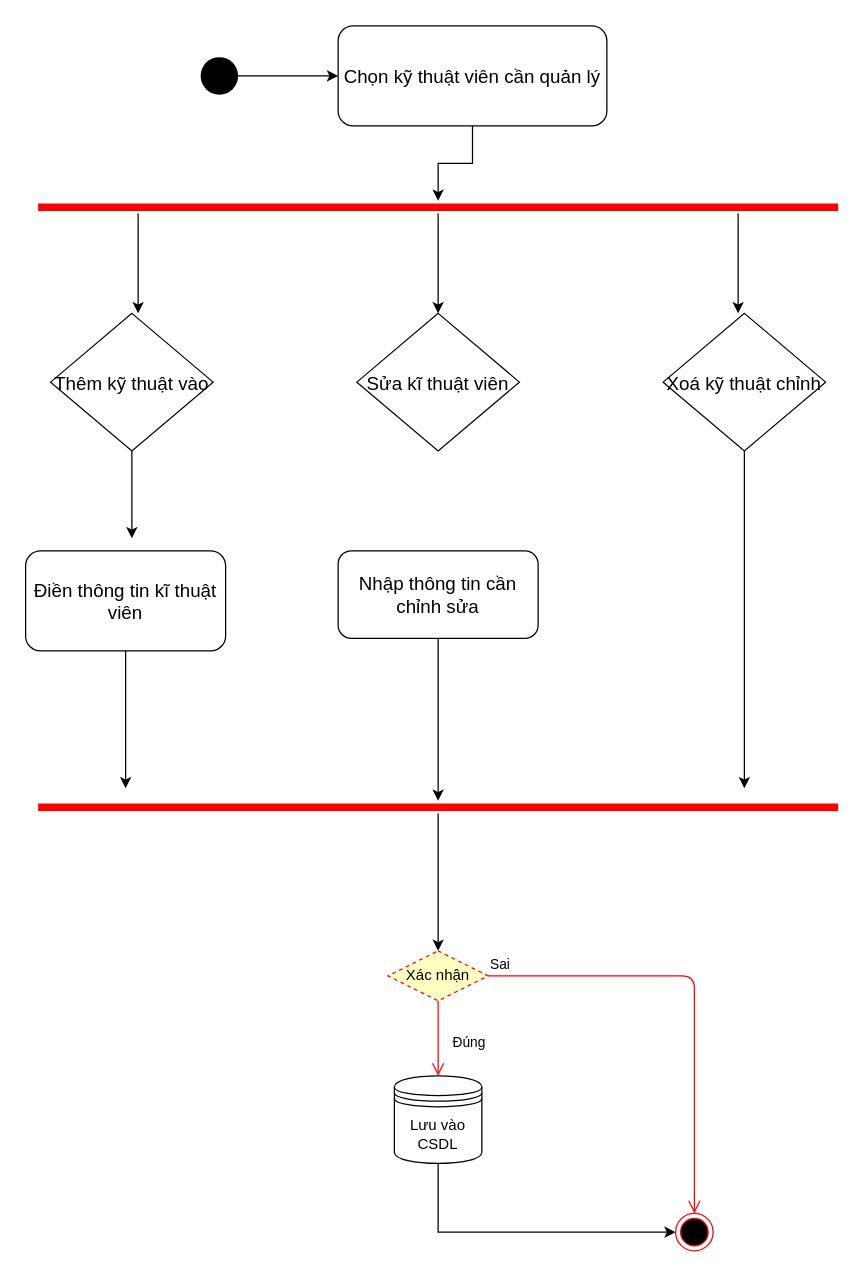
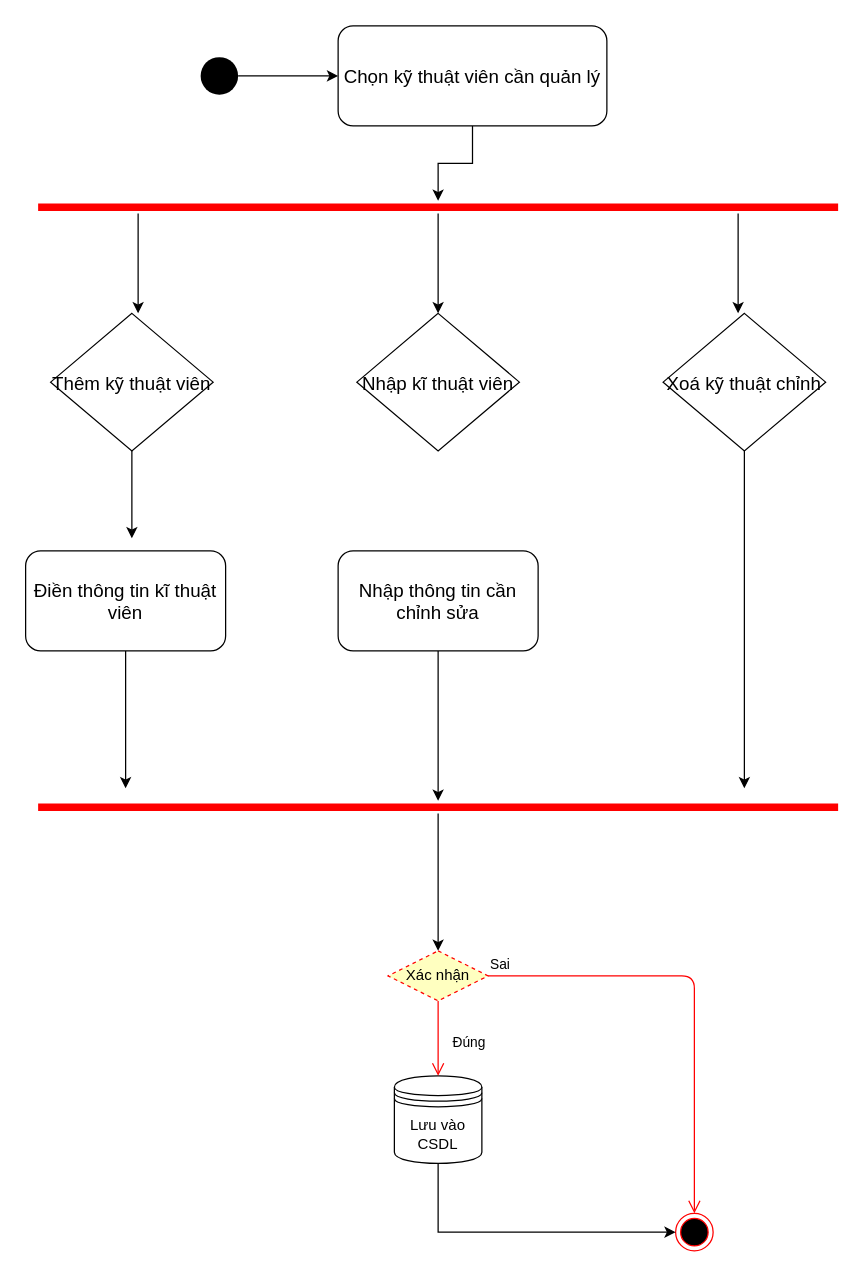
node "Thêm kỹ thuật vào": label "Thêm kỹ thuật vào" -> "Thêm kỹ thuật viên"
node "Sửa kĩ thuật viên": label "Sửa kĩ thuật viên" -> "Nhập kĩ thuật viên"
node "Nhập thông tin cần chỉnh sửa": size 200x88 -> 200x100
